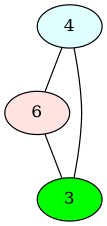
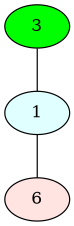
node "4": label "4" -> "1"
edge "6" -- "3": removed
